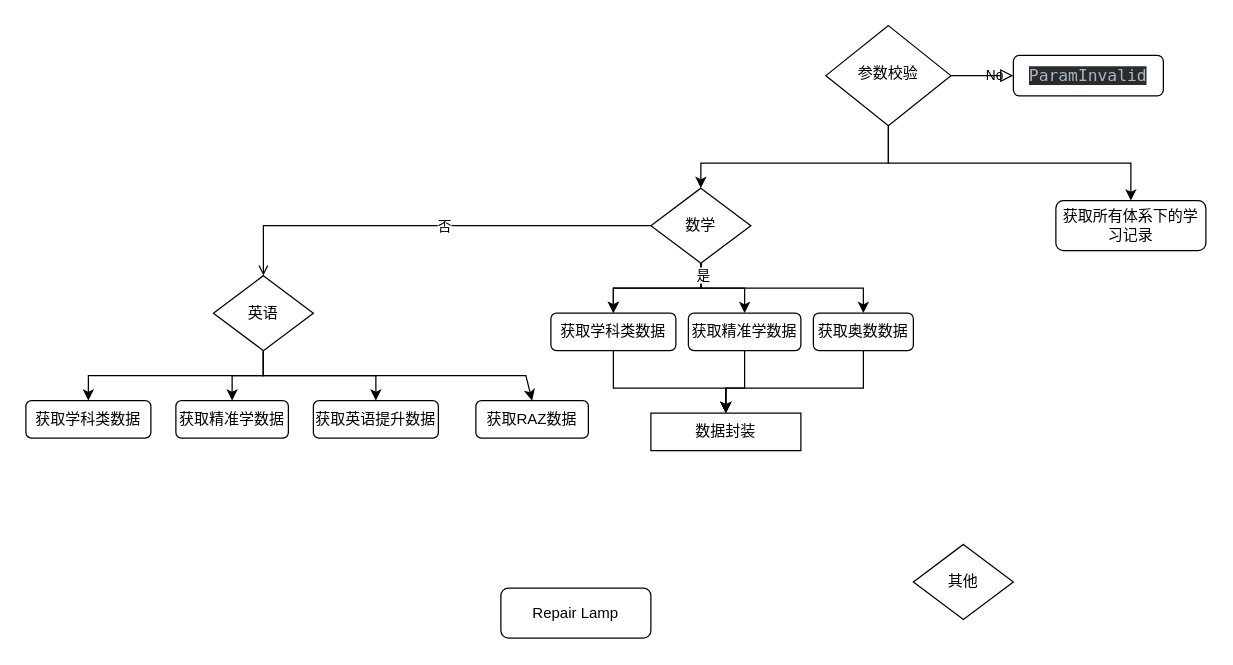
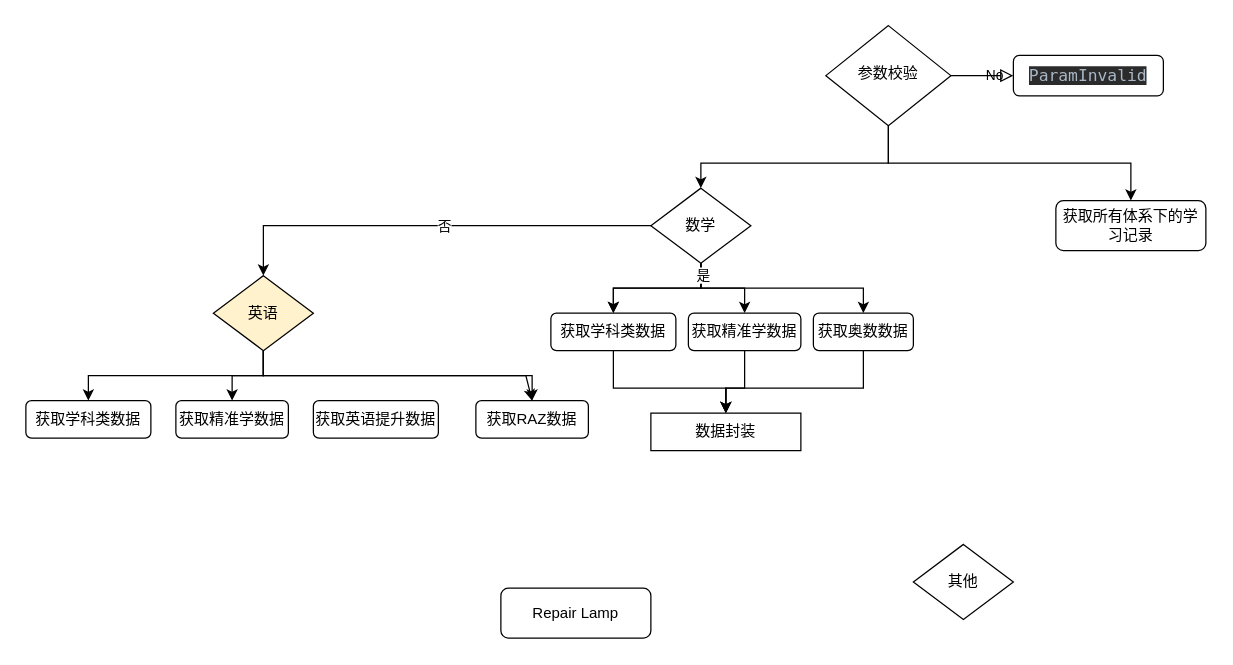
edge "数学" -> "英语": arrowhead open -> classic
node "英语": fillcolor #ffffff -> #fff2cc
edge "英语" -> "获取英语提升数据": now "英语" -> "获取RAZ数据"
